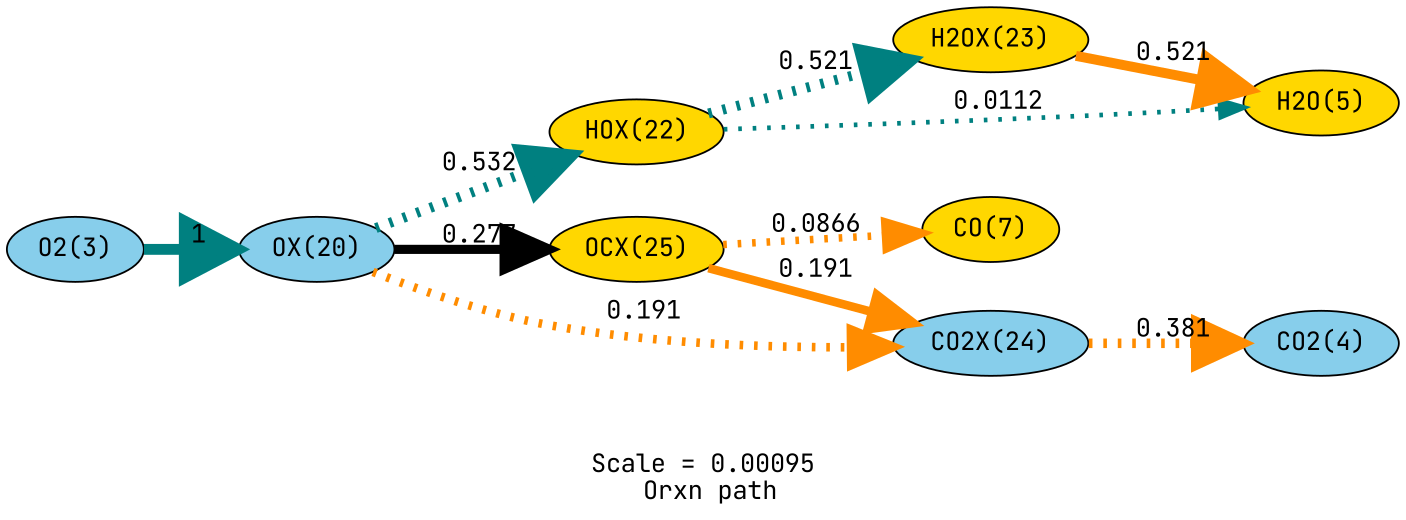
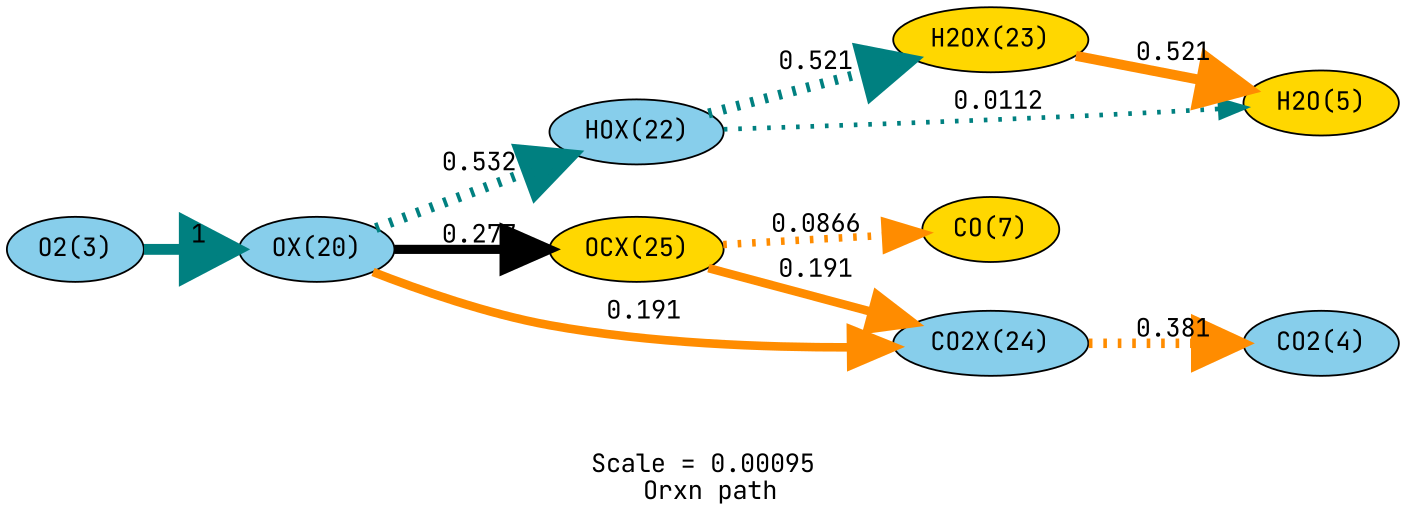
node "HOX(22)": fillcolor gold -> skyblue
edge "OX(20)" -> "CO2X(24)": style dotted -> bold
